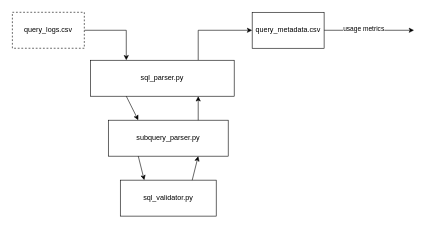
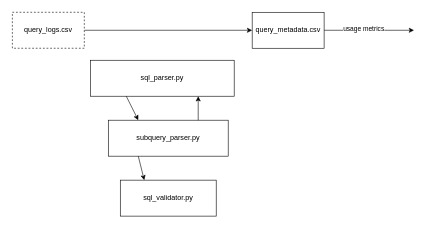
edge "sql_parser.py" -> "query_metadata.csv": removed
edge "query_logs.csv" -> "sql_parser.py": now "query_logs.csv" -> "query_metadata.csv"
edge "sql_validator.py" -> "subquery_parser.py": removed
